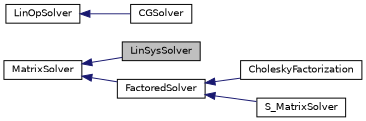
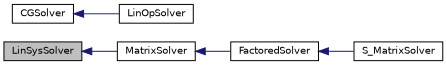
edge "CGSolver" -> "LinOpSolver": reversed
edge "LinSysSolver" -> "MatrixSolver": reversed
node "CholeskyFactorization": removed
